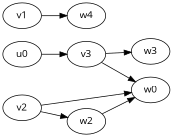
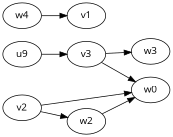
edge "v1" -> "w4": reversed
node "u0": label "u0" -> "u9"
